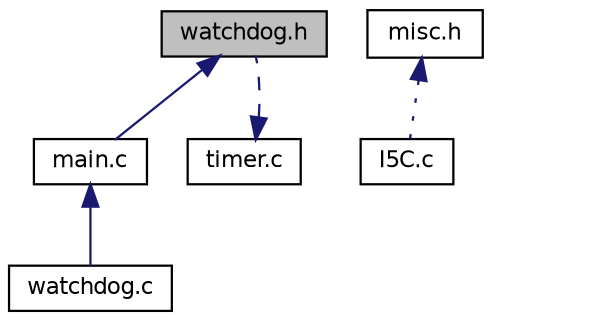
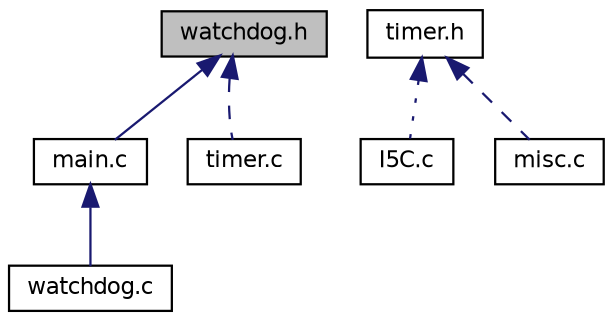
node "misc.h": label "misc.h" -> "timer.h"
edge "watchdog.h" -> "timer.c": reversed
node "misc.c": added
